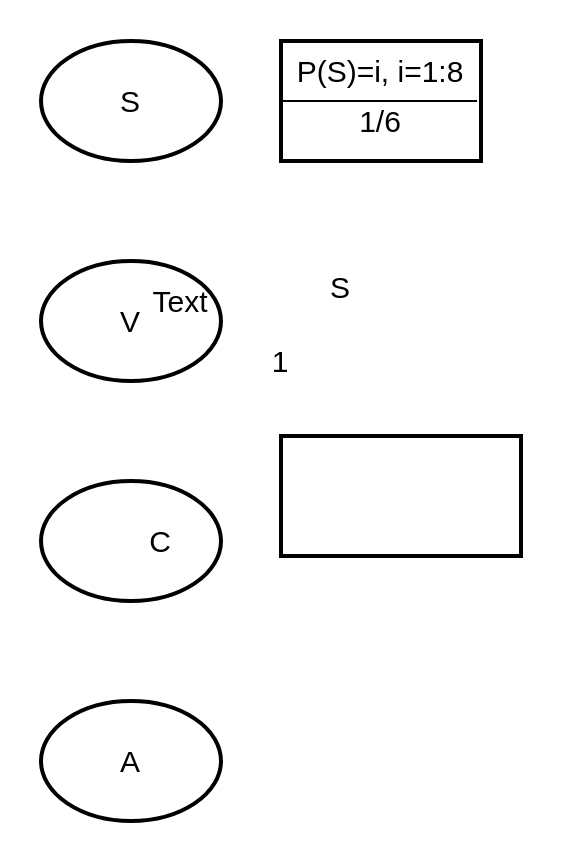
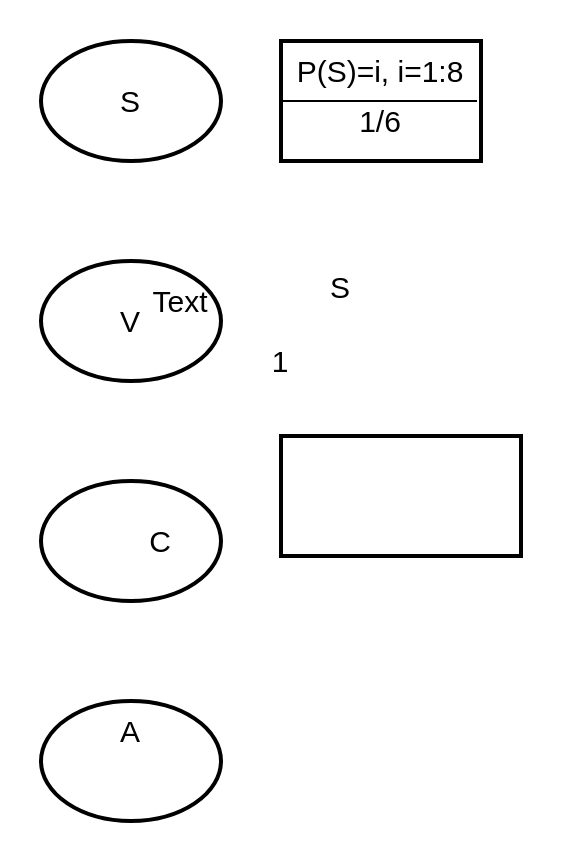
node "A": moved (131, 761) -> (131, 731)
